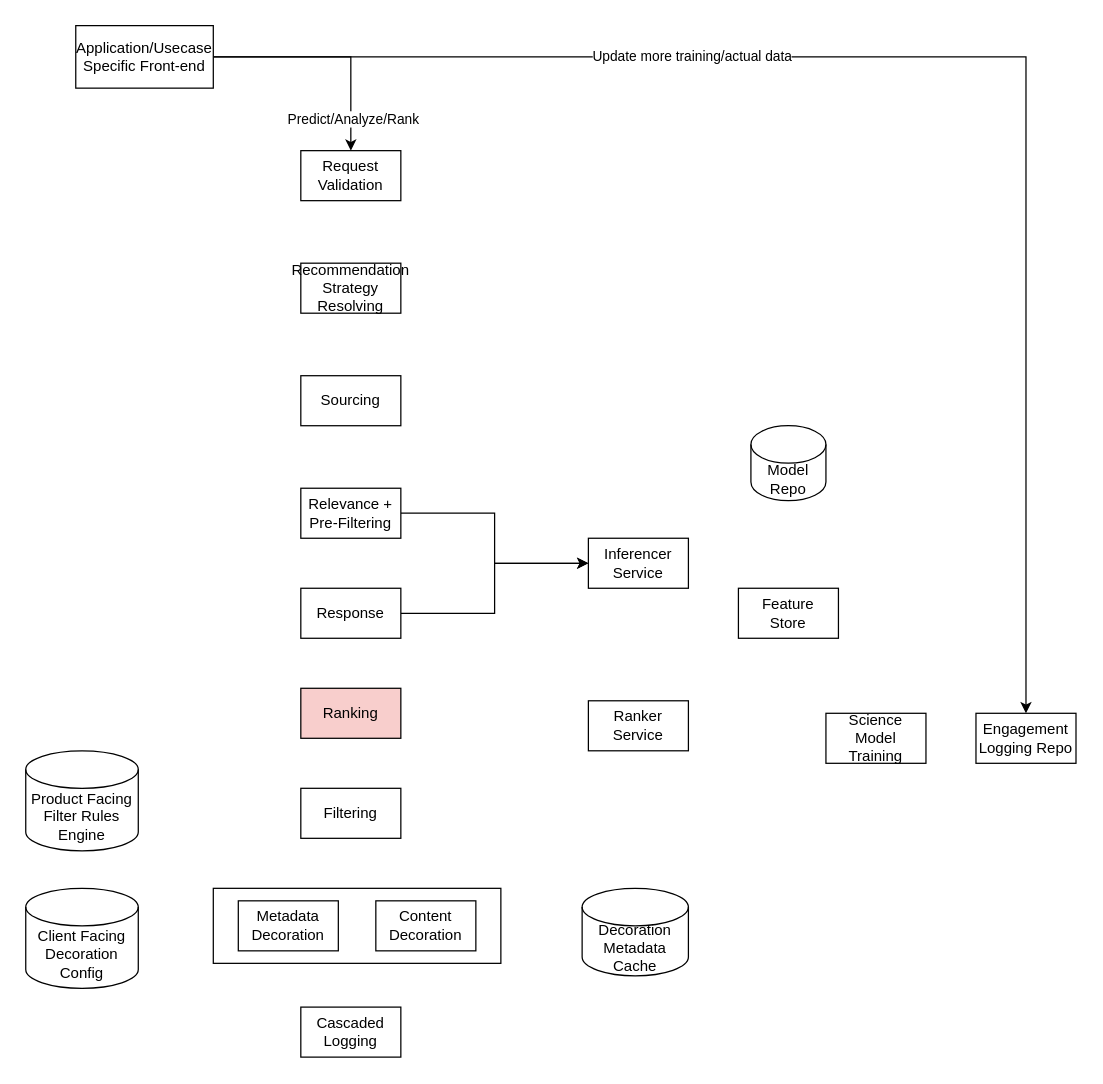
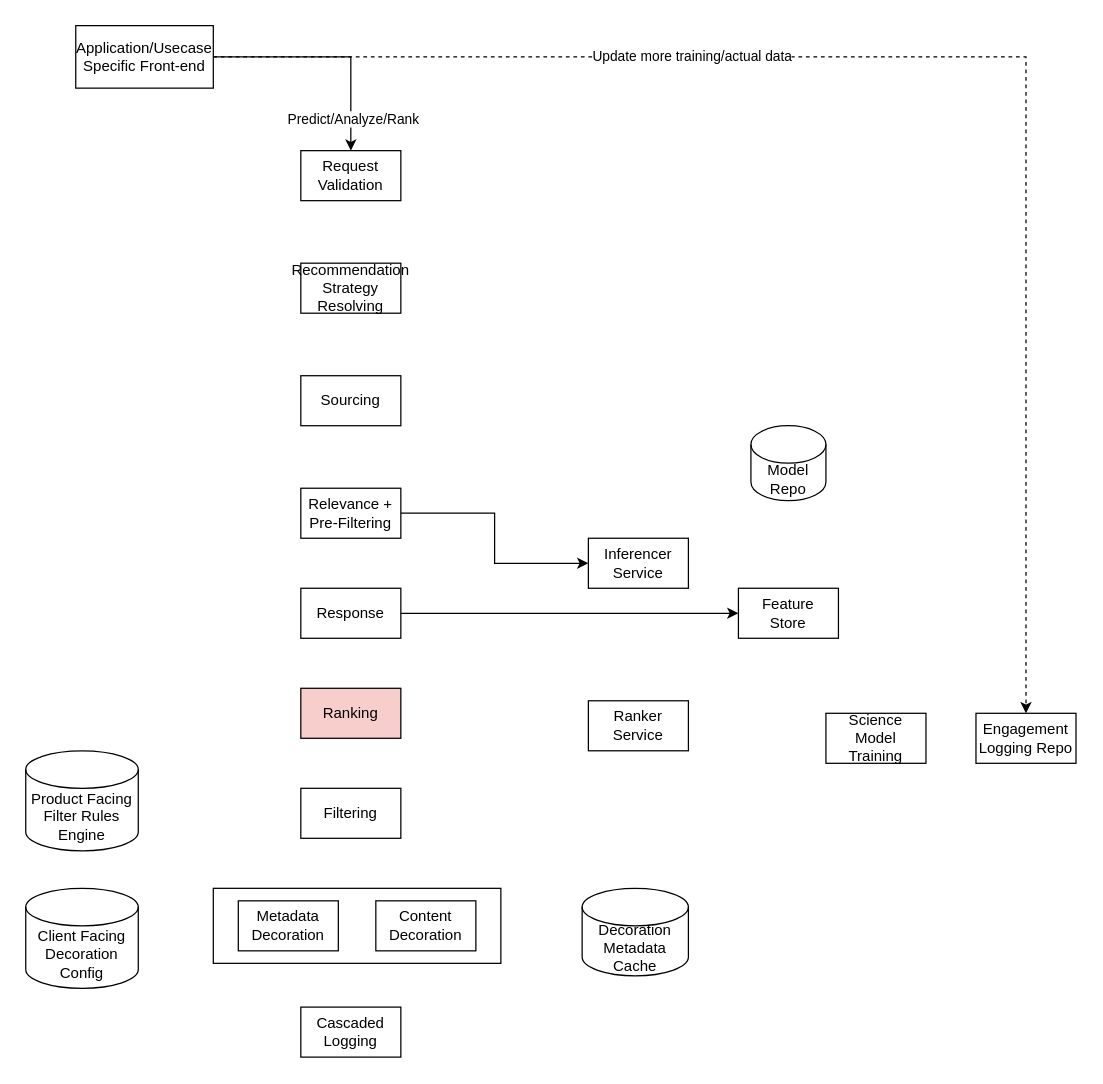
edge "Application/Usecase Specific Front-end" -> "Engagement Logging Repo": style solid -> dashed
edge "Response" -> "Inferencer Service": now "Response" -> "Feature Store"
